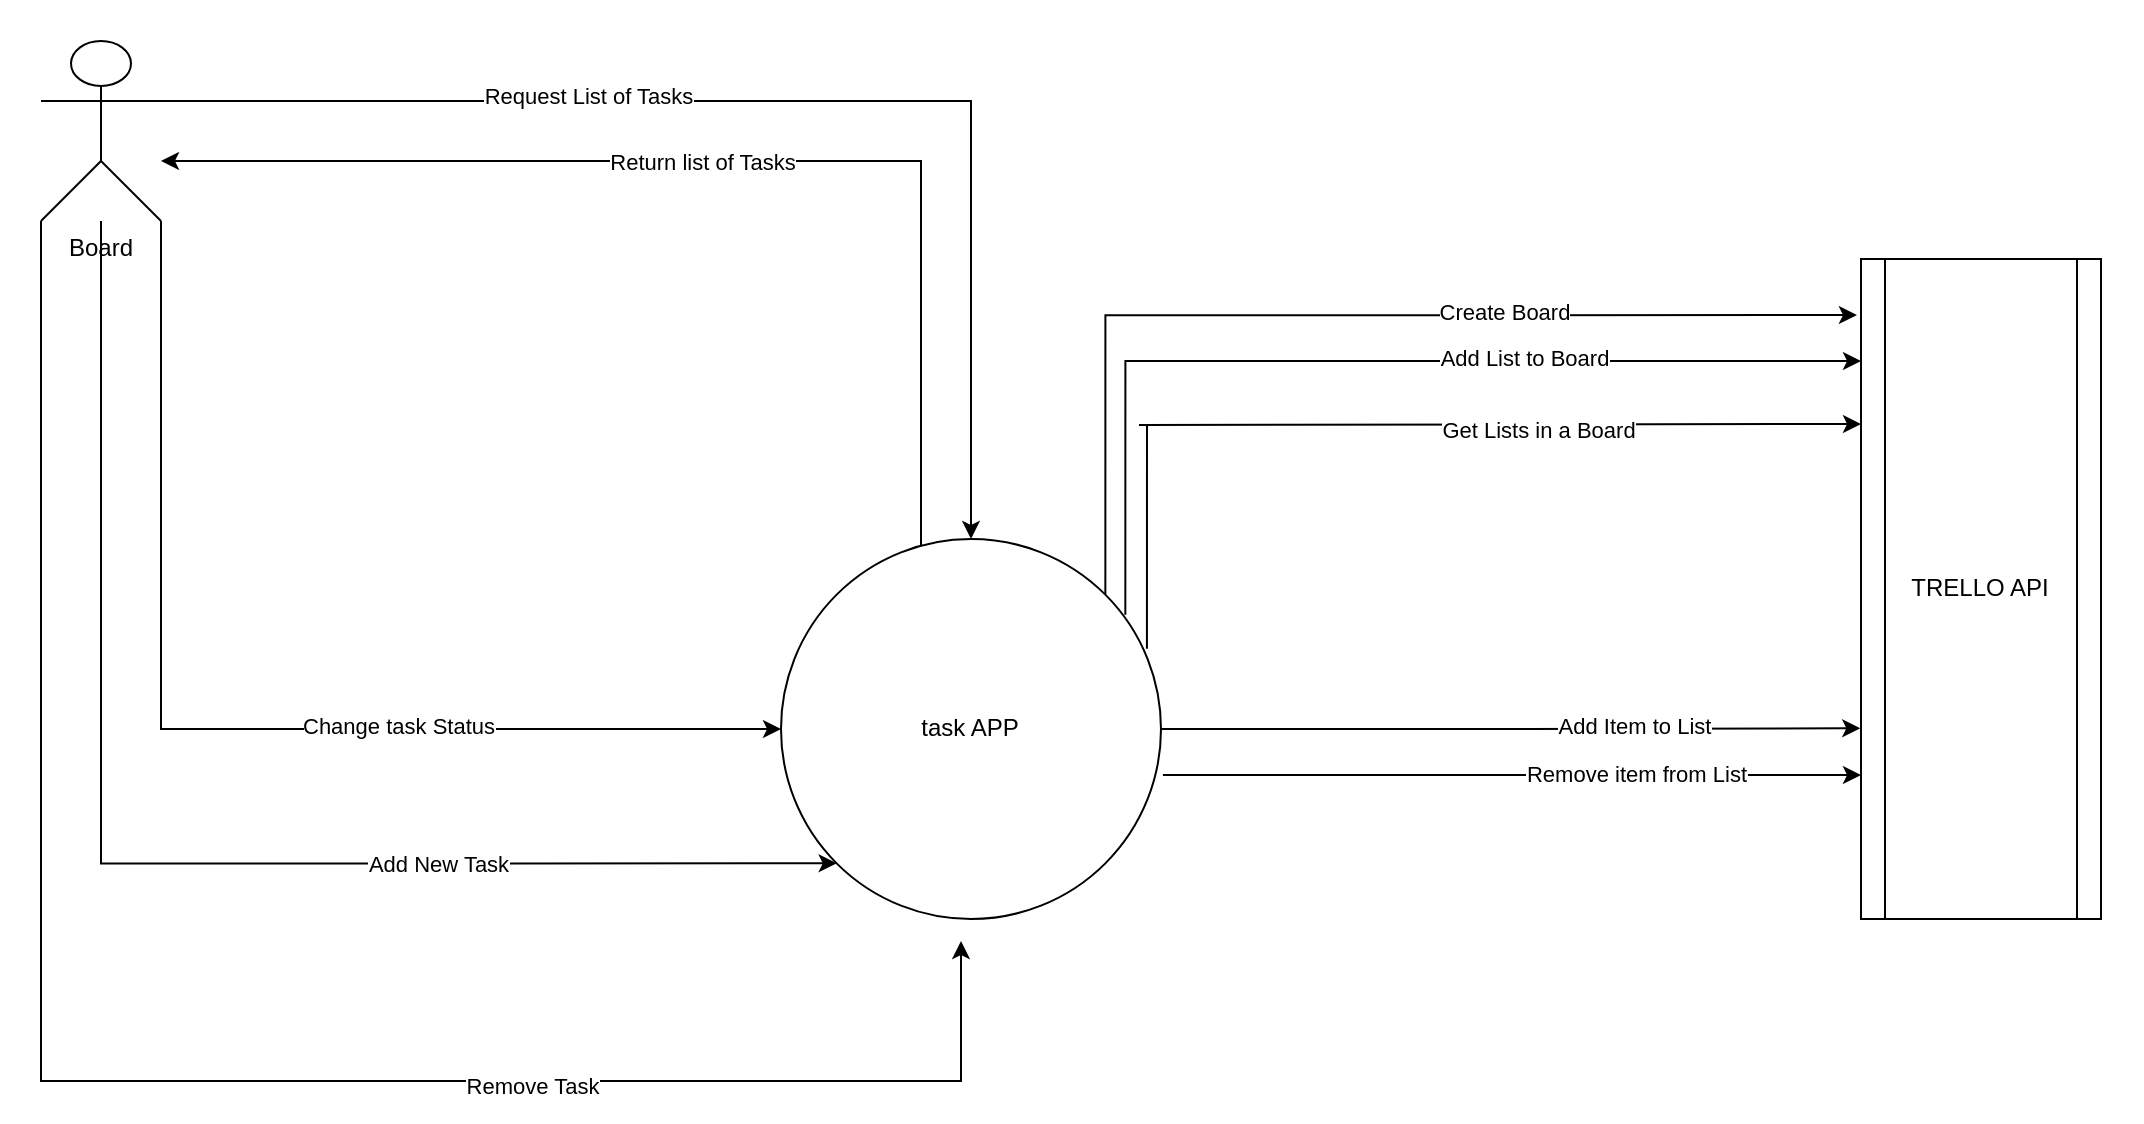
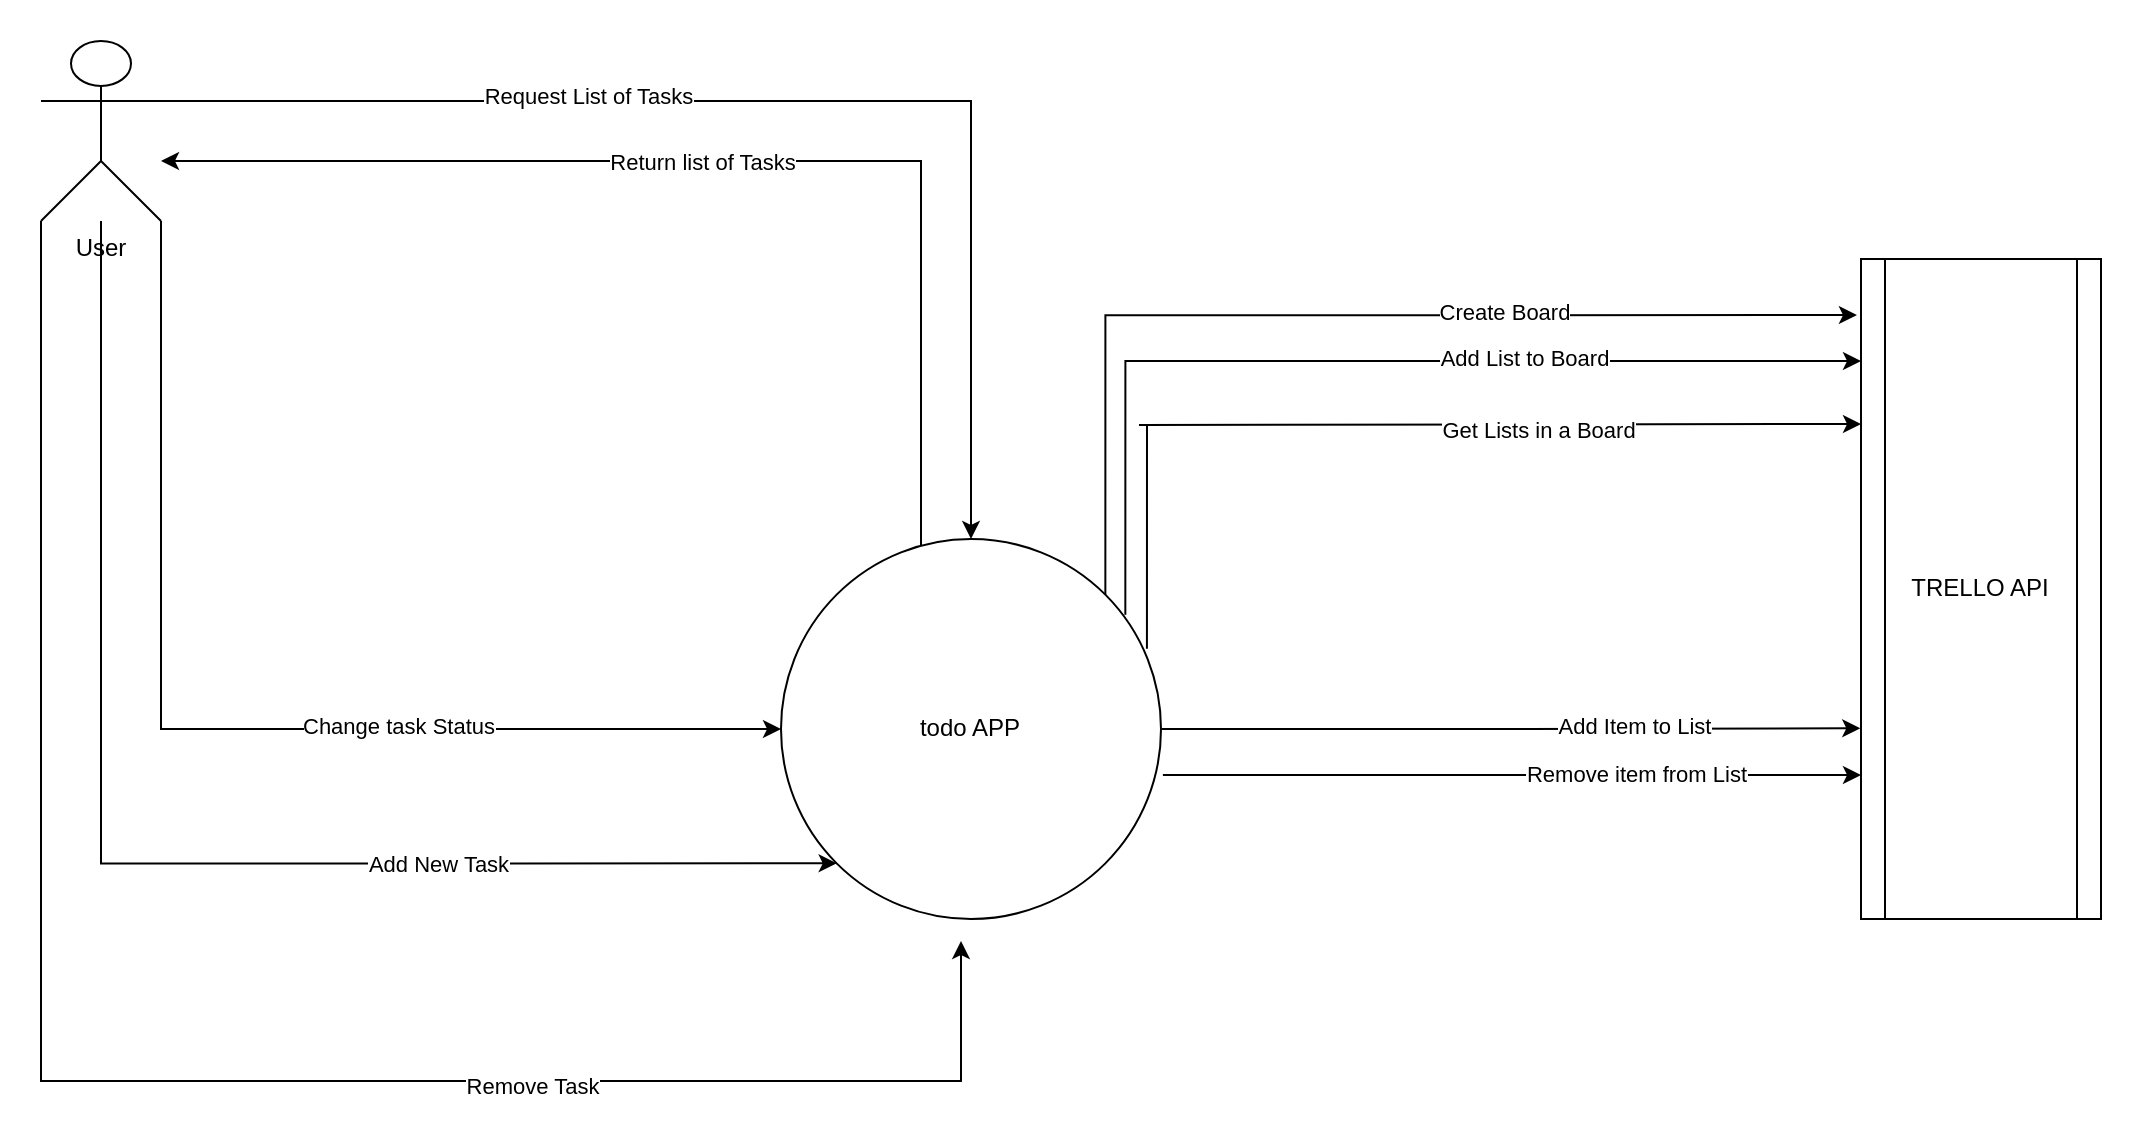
node "Board": label "Board" -> "User"
node "task APP": label "task APP" -> "todo APP"
